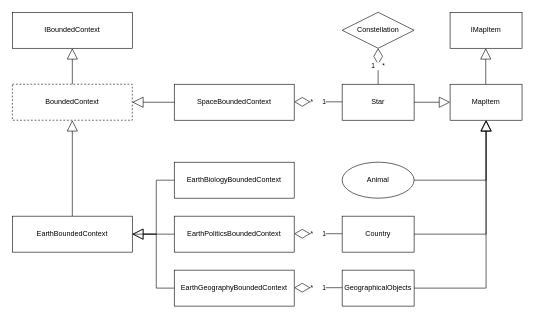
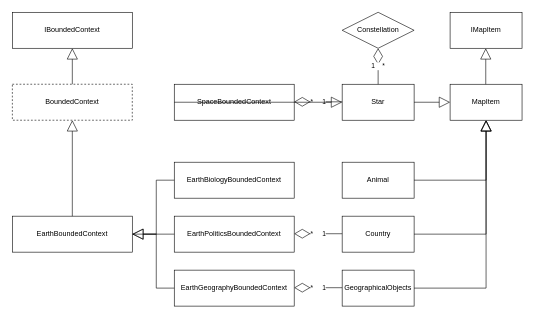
edge "SpaceBoundedContext" -> "BoundedContext": now "SpaceBoundedContext" -> "Star"
node "Animal": shape ellipse -> rectangle
